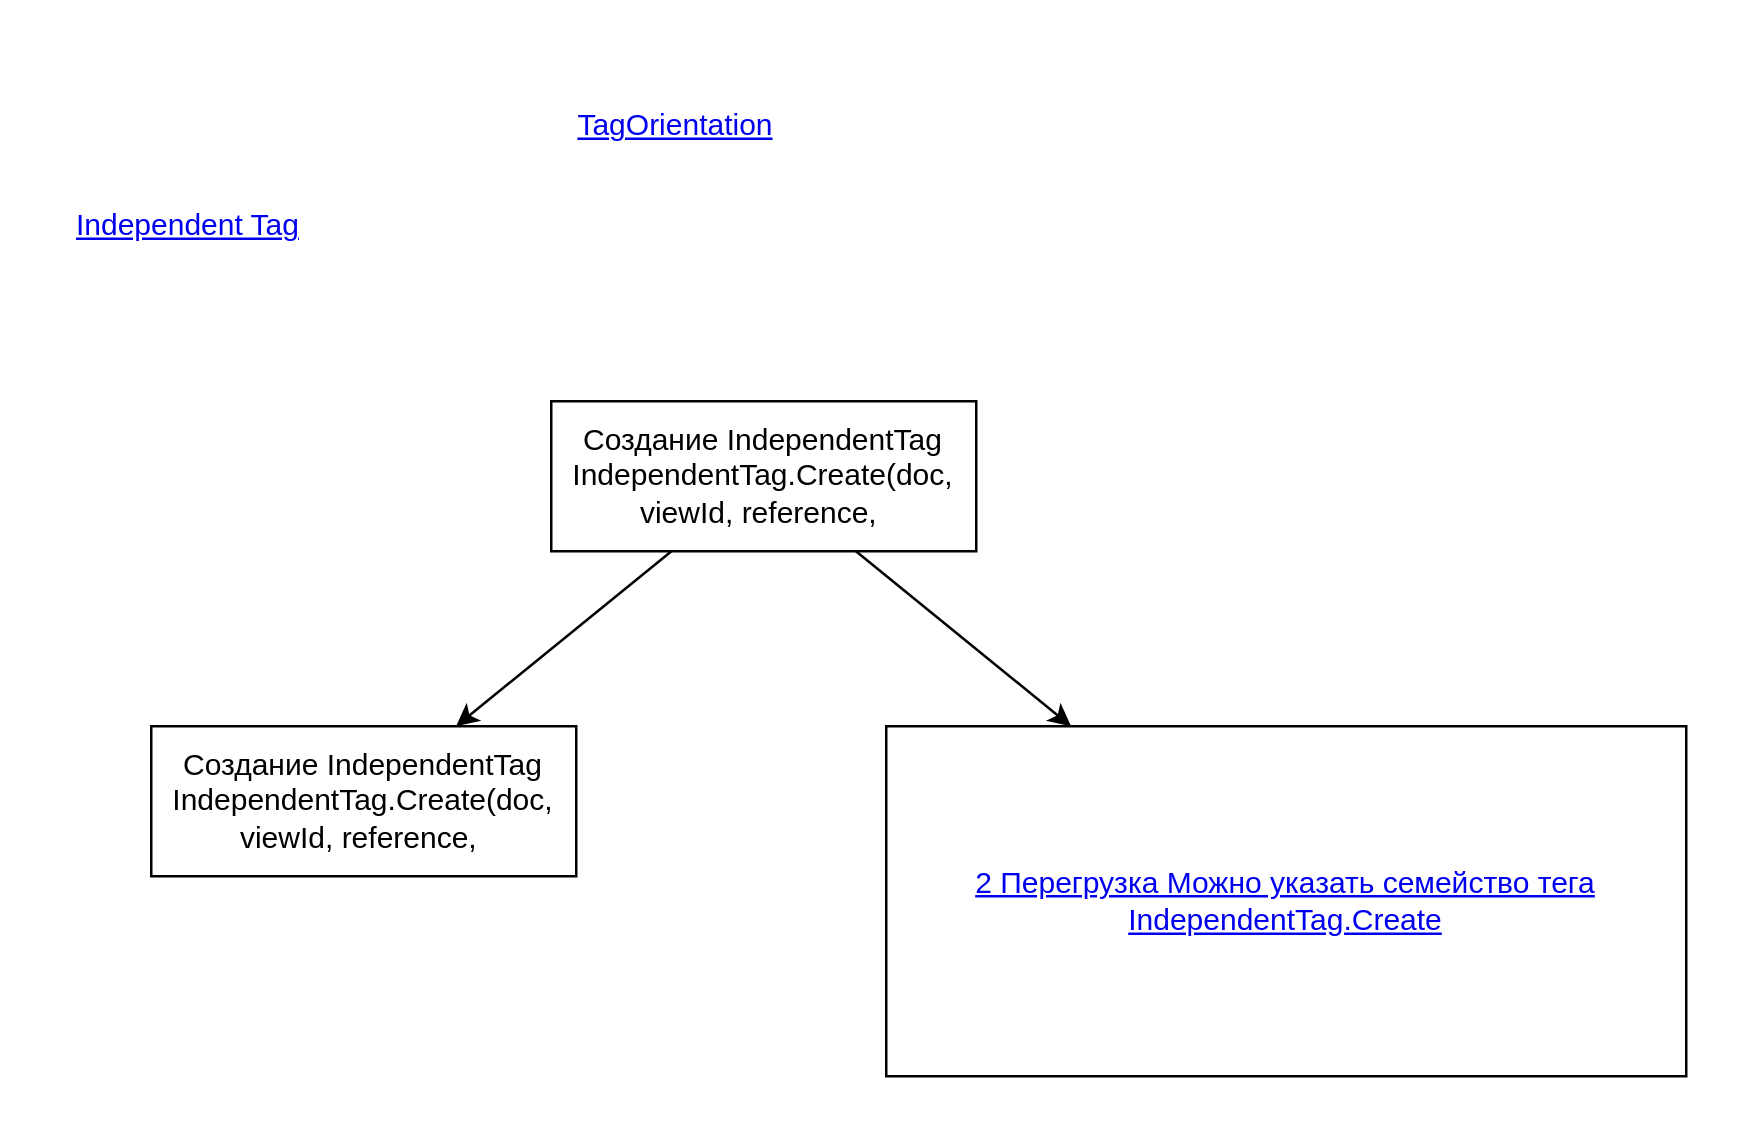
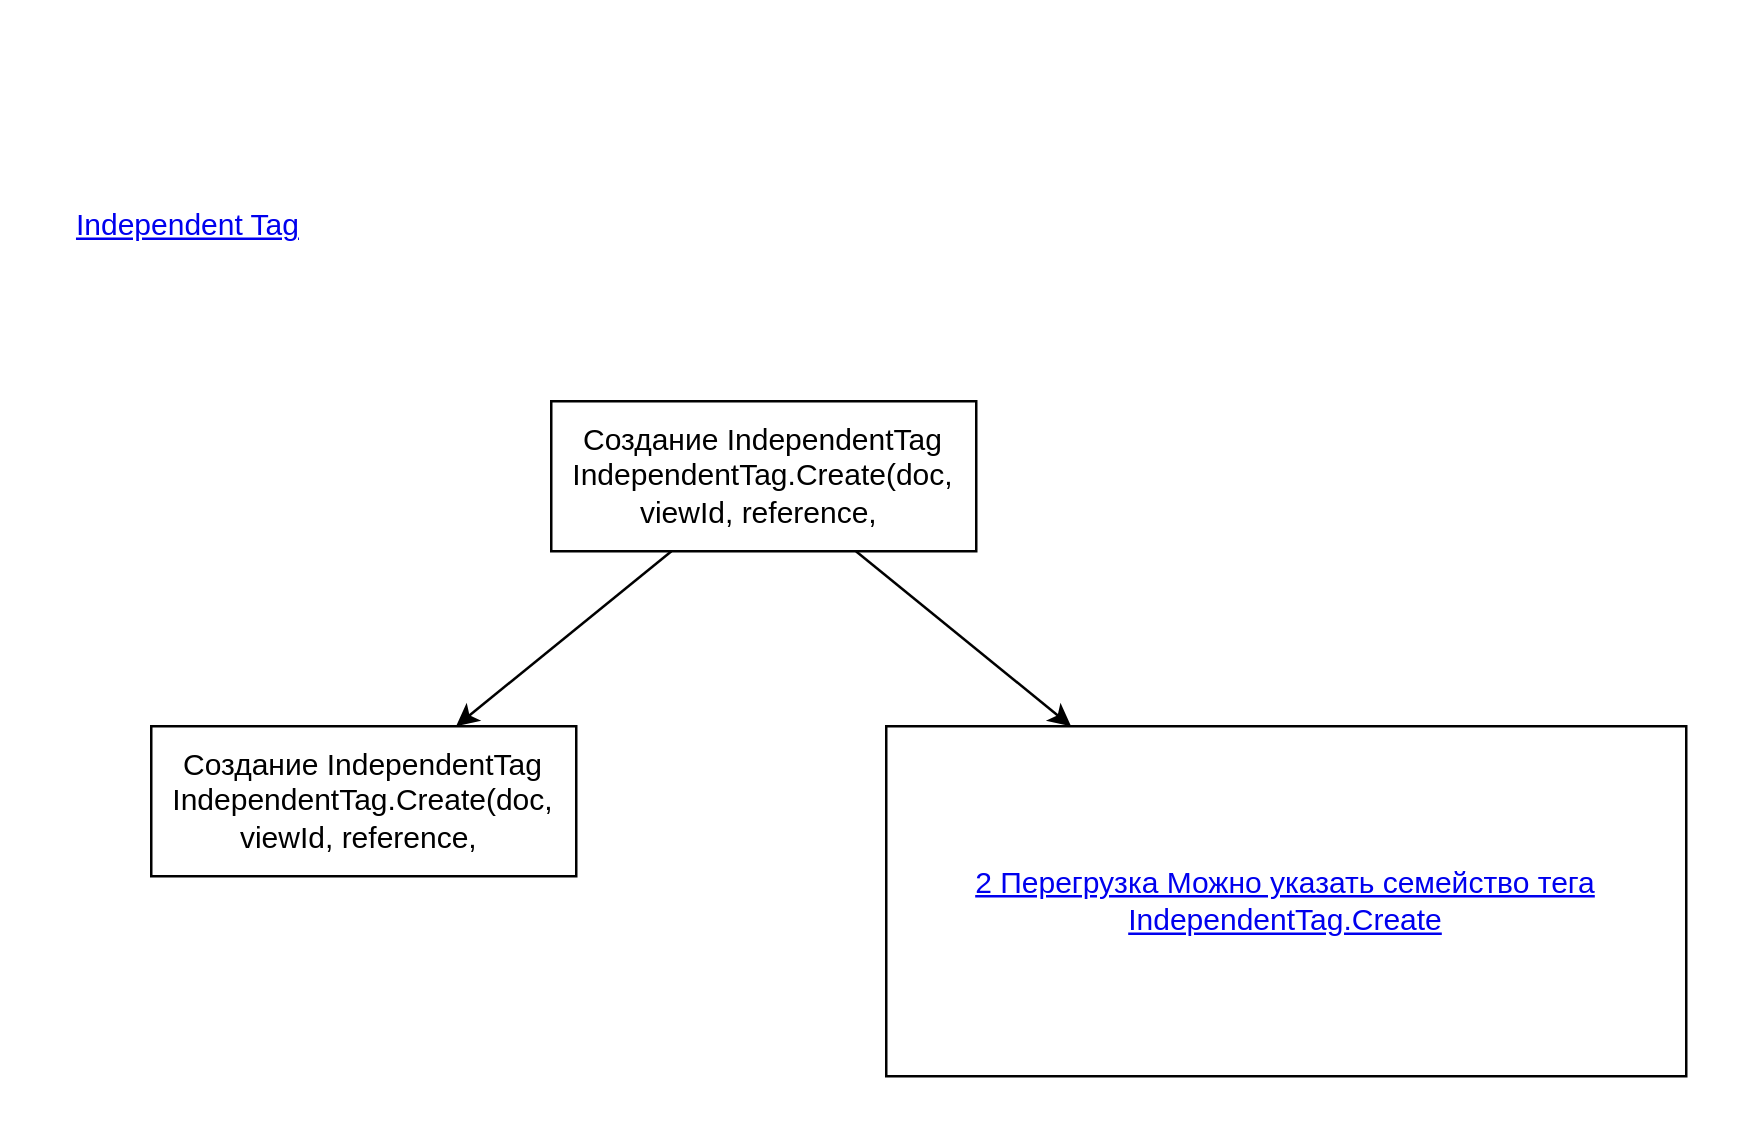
node "TagOrientation": removed
